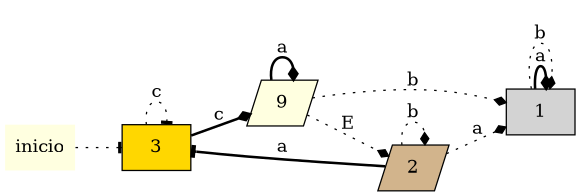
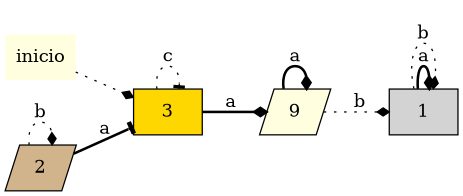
edge "3" -> "9": label "c" -> "a"
edge "9" -> "2": removed, label "E"
edge "2" -> "1": removed, label "a"
edge "inicio" -> "3": arrowhead tee -> diamond
